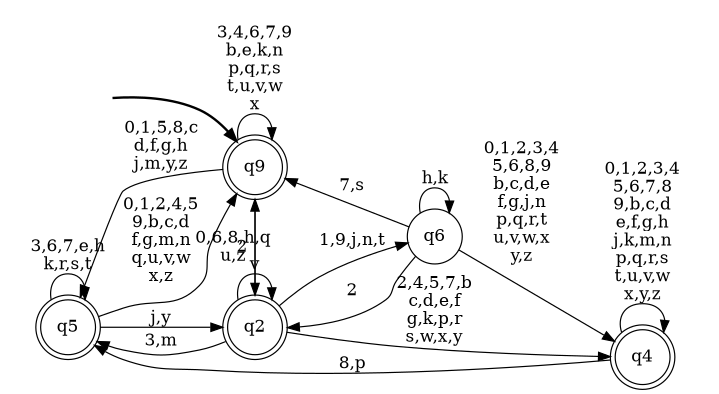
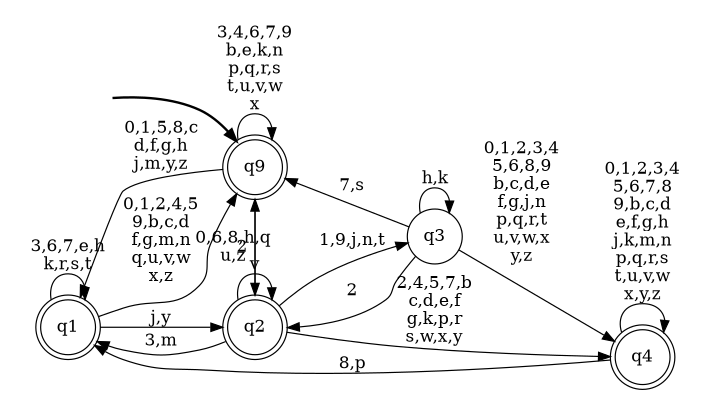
node "q6": label "q6" -> "q3"
node "q5": label "q5" -> "q1"
